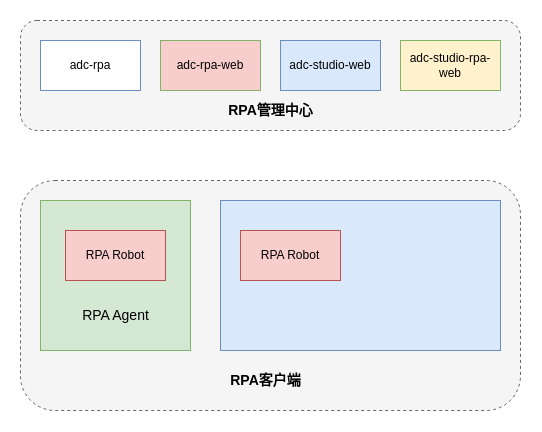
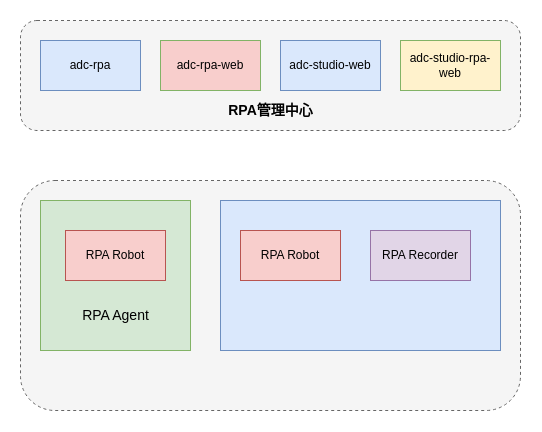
node "adc-rpa": fillcolor #ffffff -> #dae8fc
node "RPA Recorder": added
node "RPA客户端": removed
